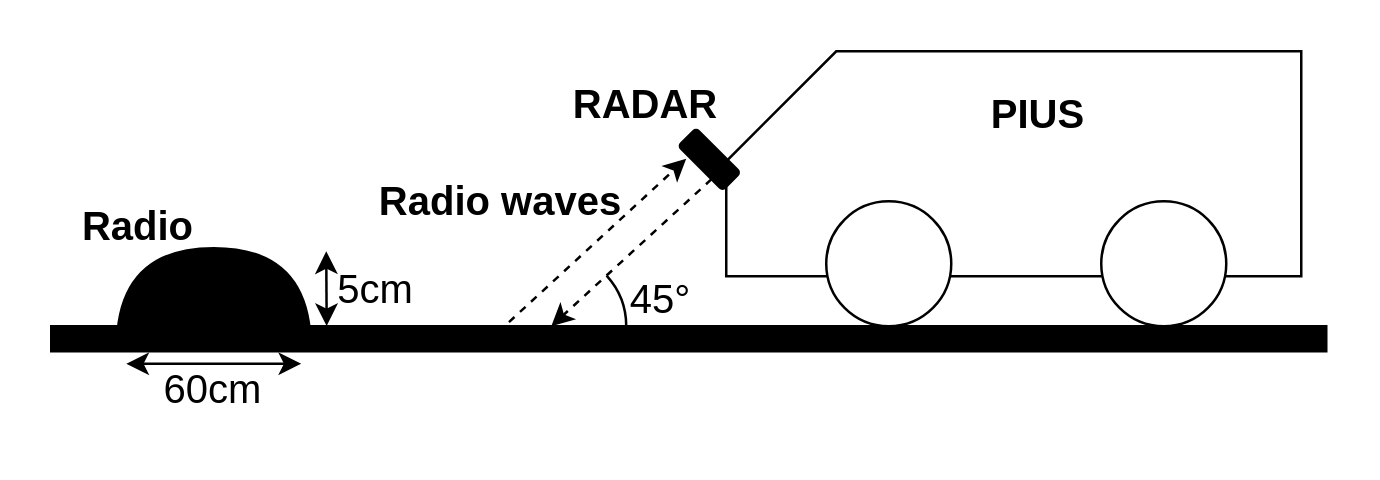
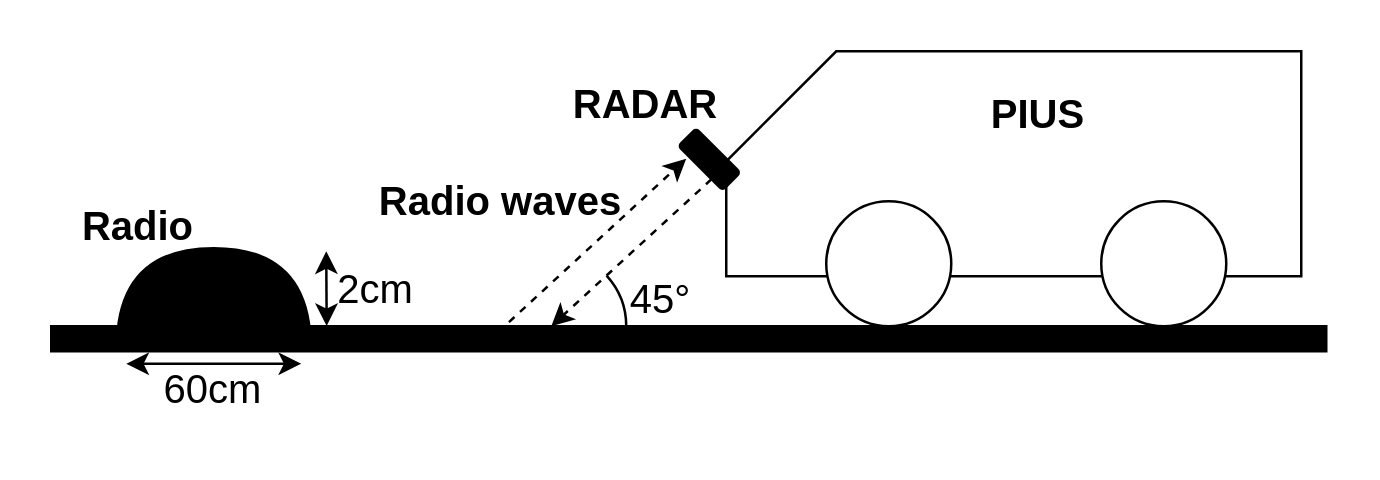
node "5cm": label "5cm" -> "2cm"
